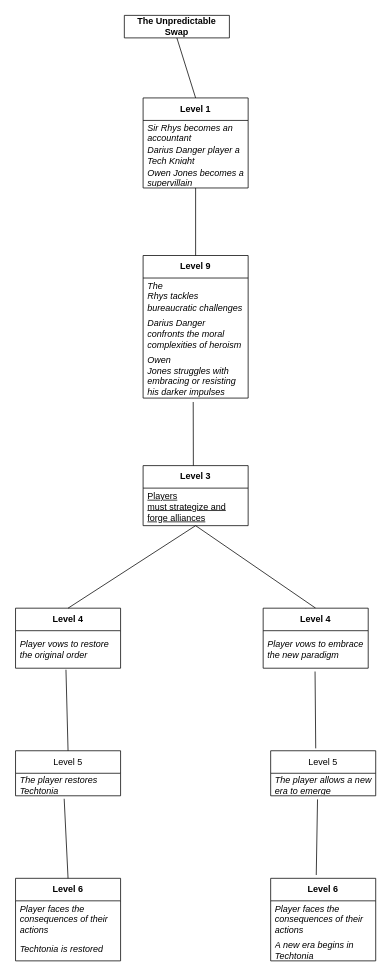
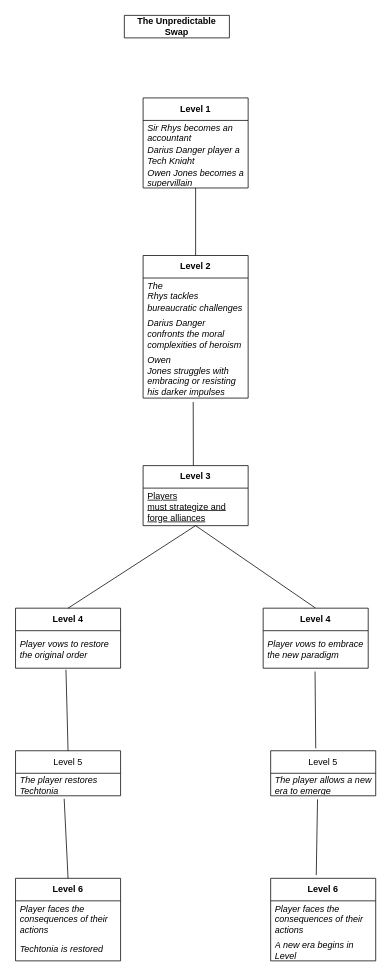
edge "The Unpredictable Swap" -- "Level 1": removed
node "Level 9": label "Level 9" -> "Level 2"
node "A new era begins in Techtonia": label "A new era begins in Techtonia" -> "A new era begins in Level"
